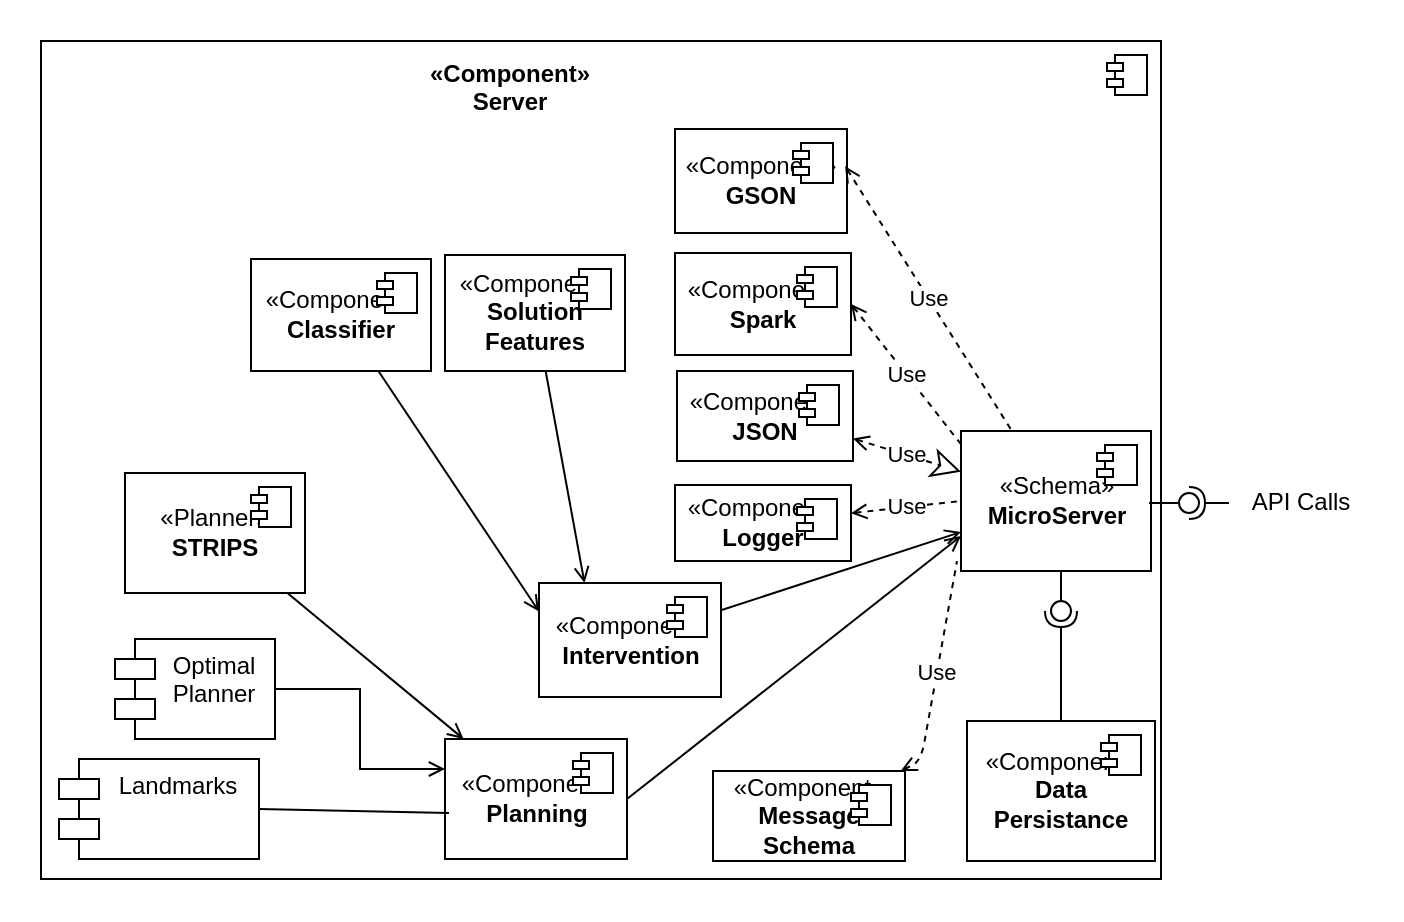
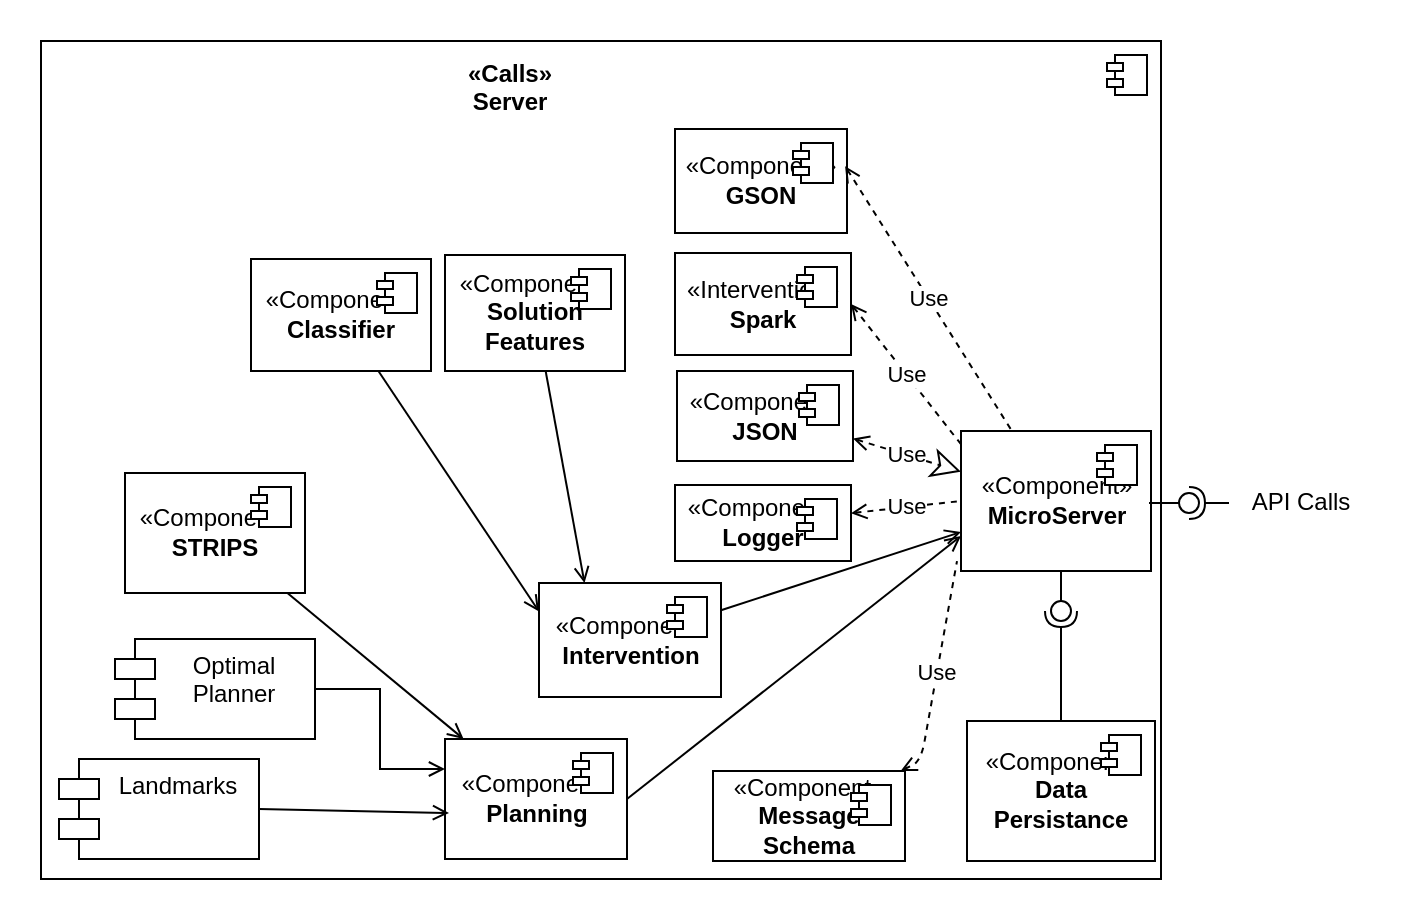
node "«Component» Server": label "«Component» Server" -> "«Calls» Server"
node "«Component» Spark": label "«Component» Spark" -> "«Intervention» Spark"
node "«Schema» MicroServer": label "«Schema» MicroServer" -> "«Component» MicroServer"
node "«Planner» STRIPS": label "«Planner» STRIPS" -> "«Component» STRIPS"
node "Optimal Planner": size 160x100 -> 200x100
edge "«Component» Planning" -- "Landmarks": arrowhead none -> open
